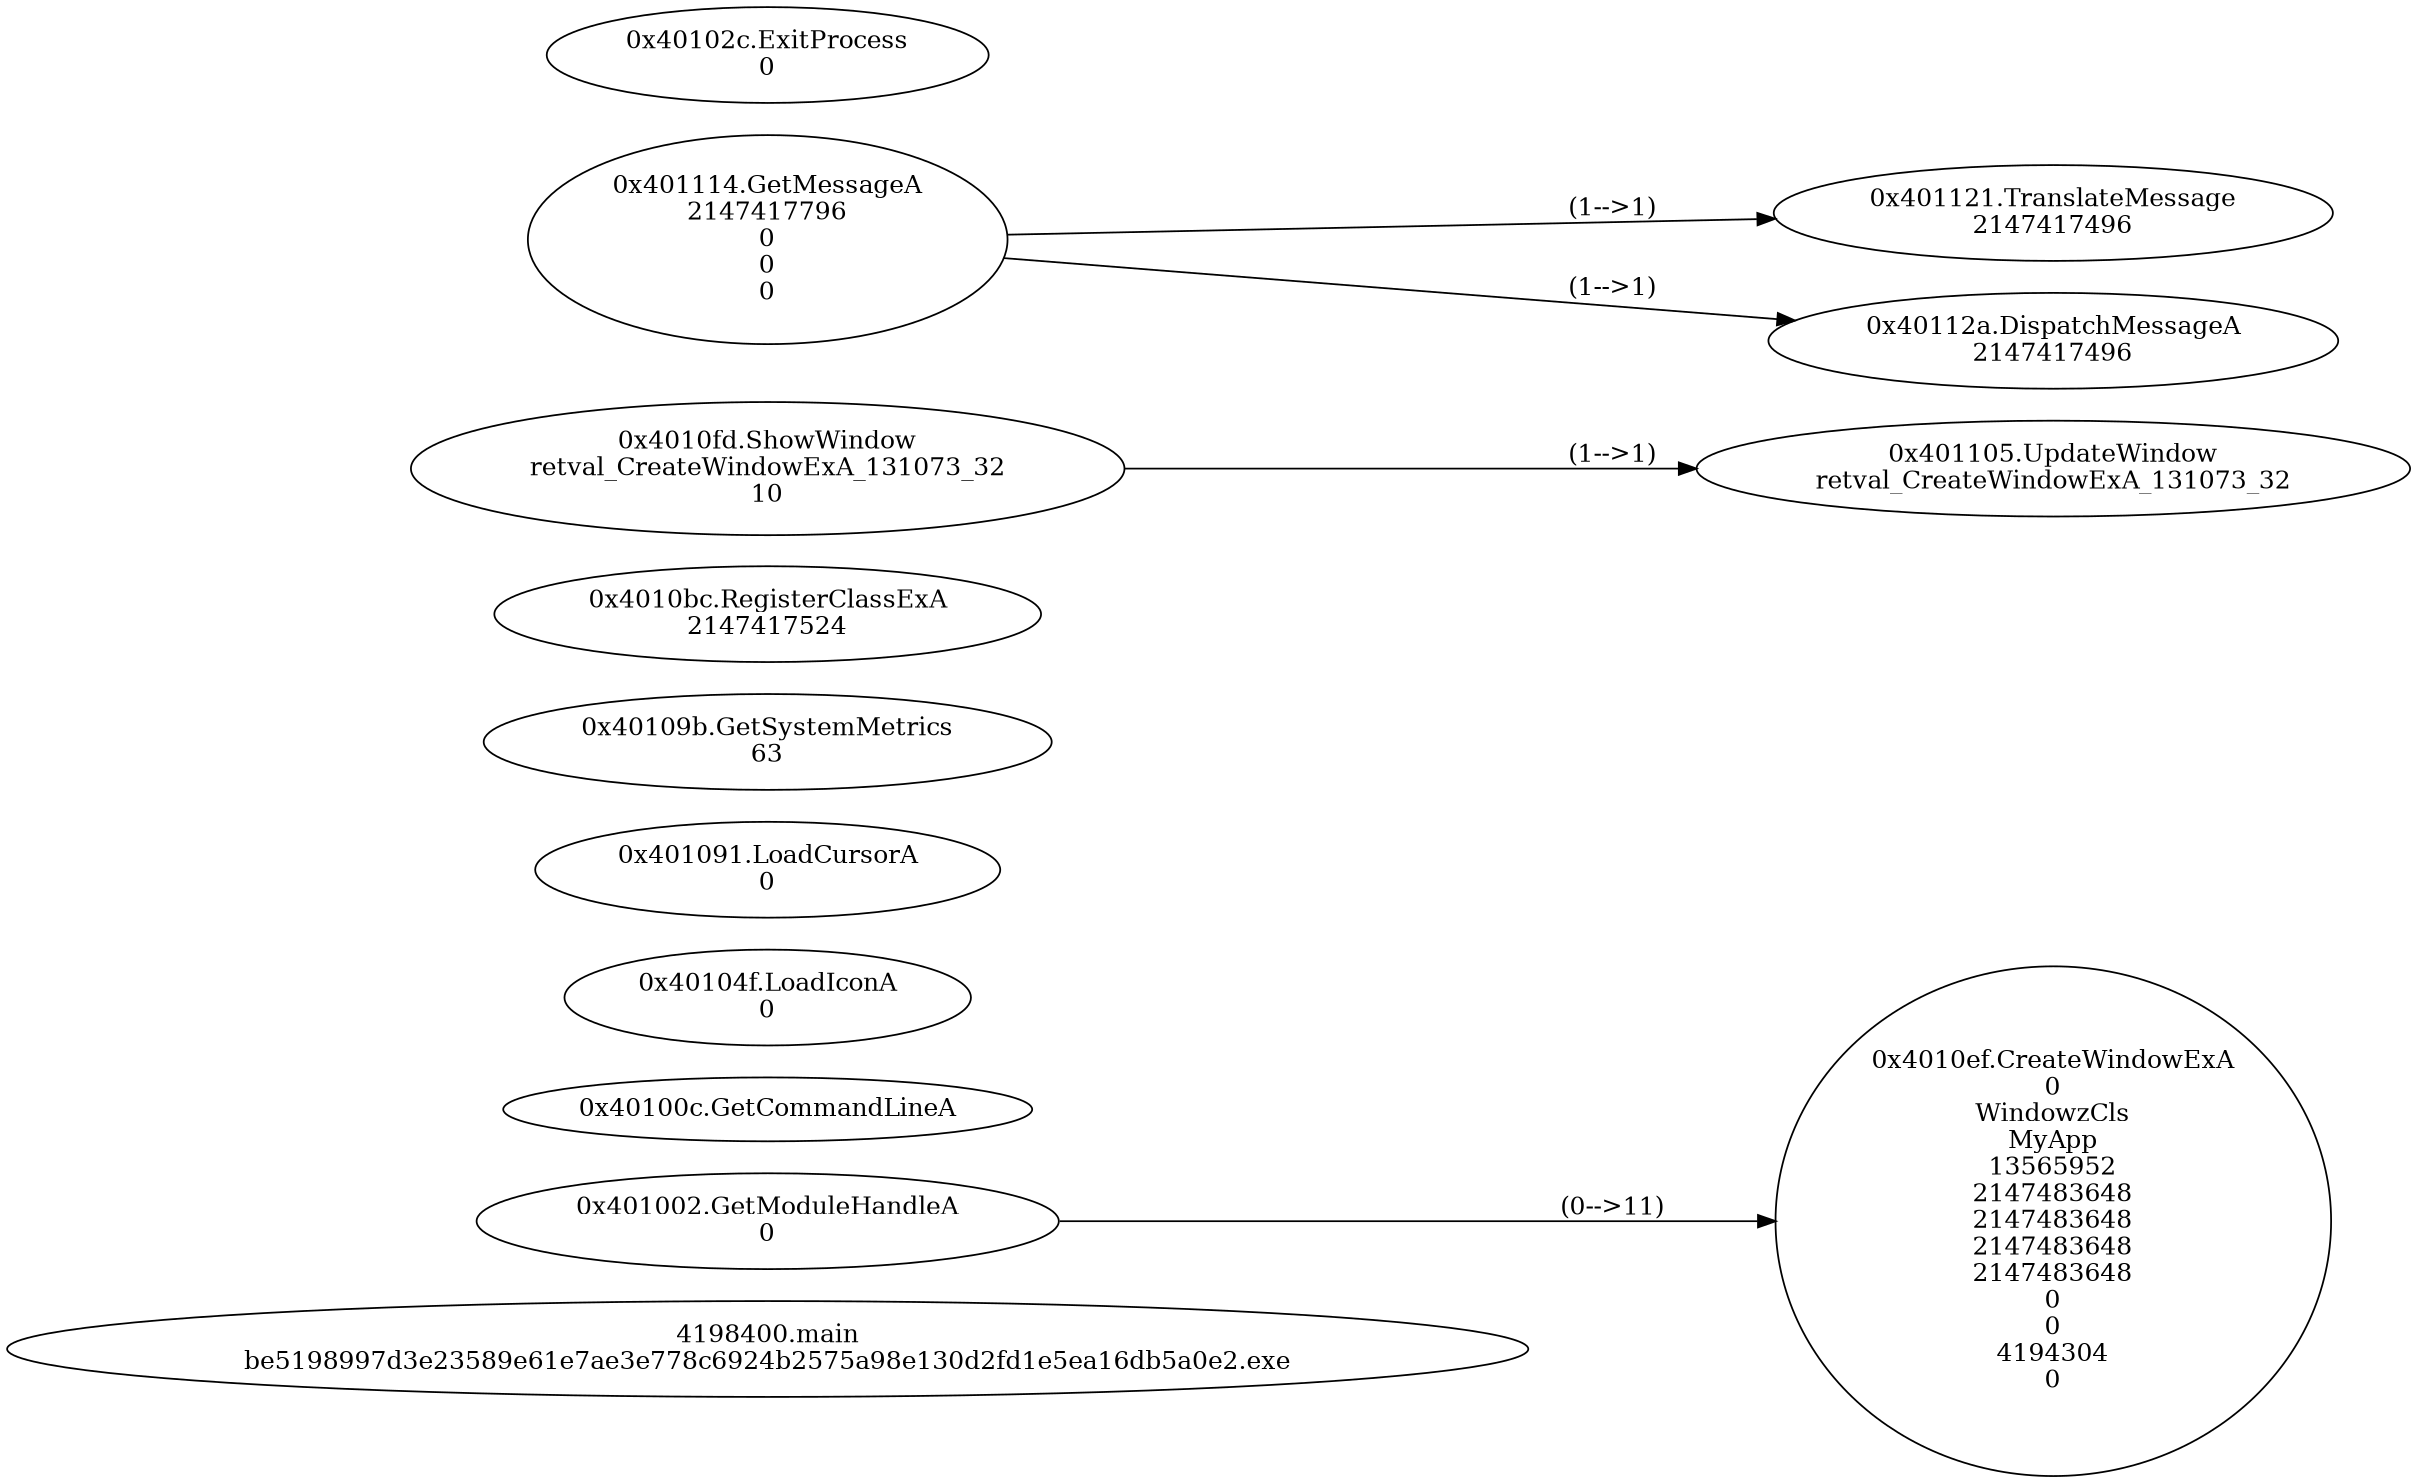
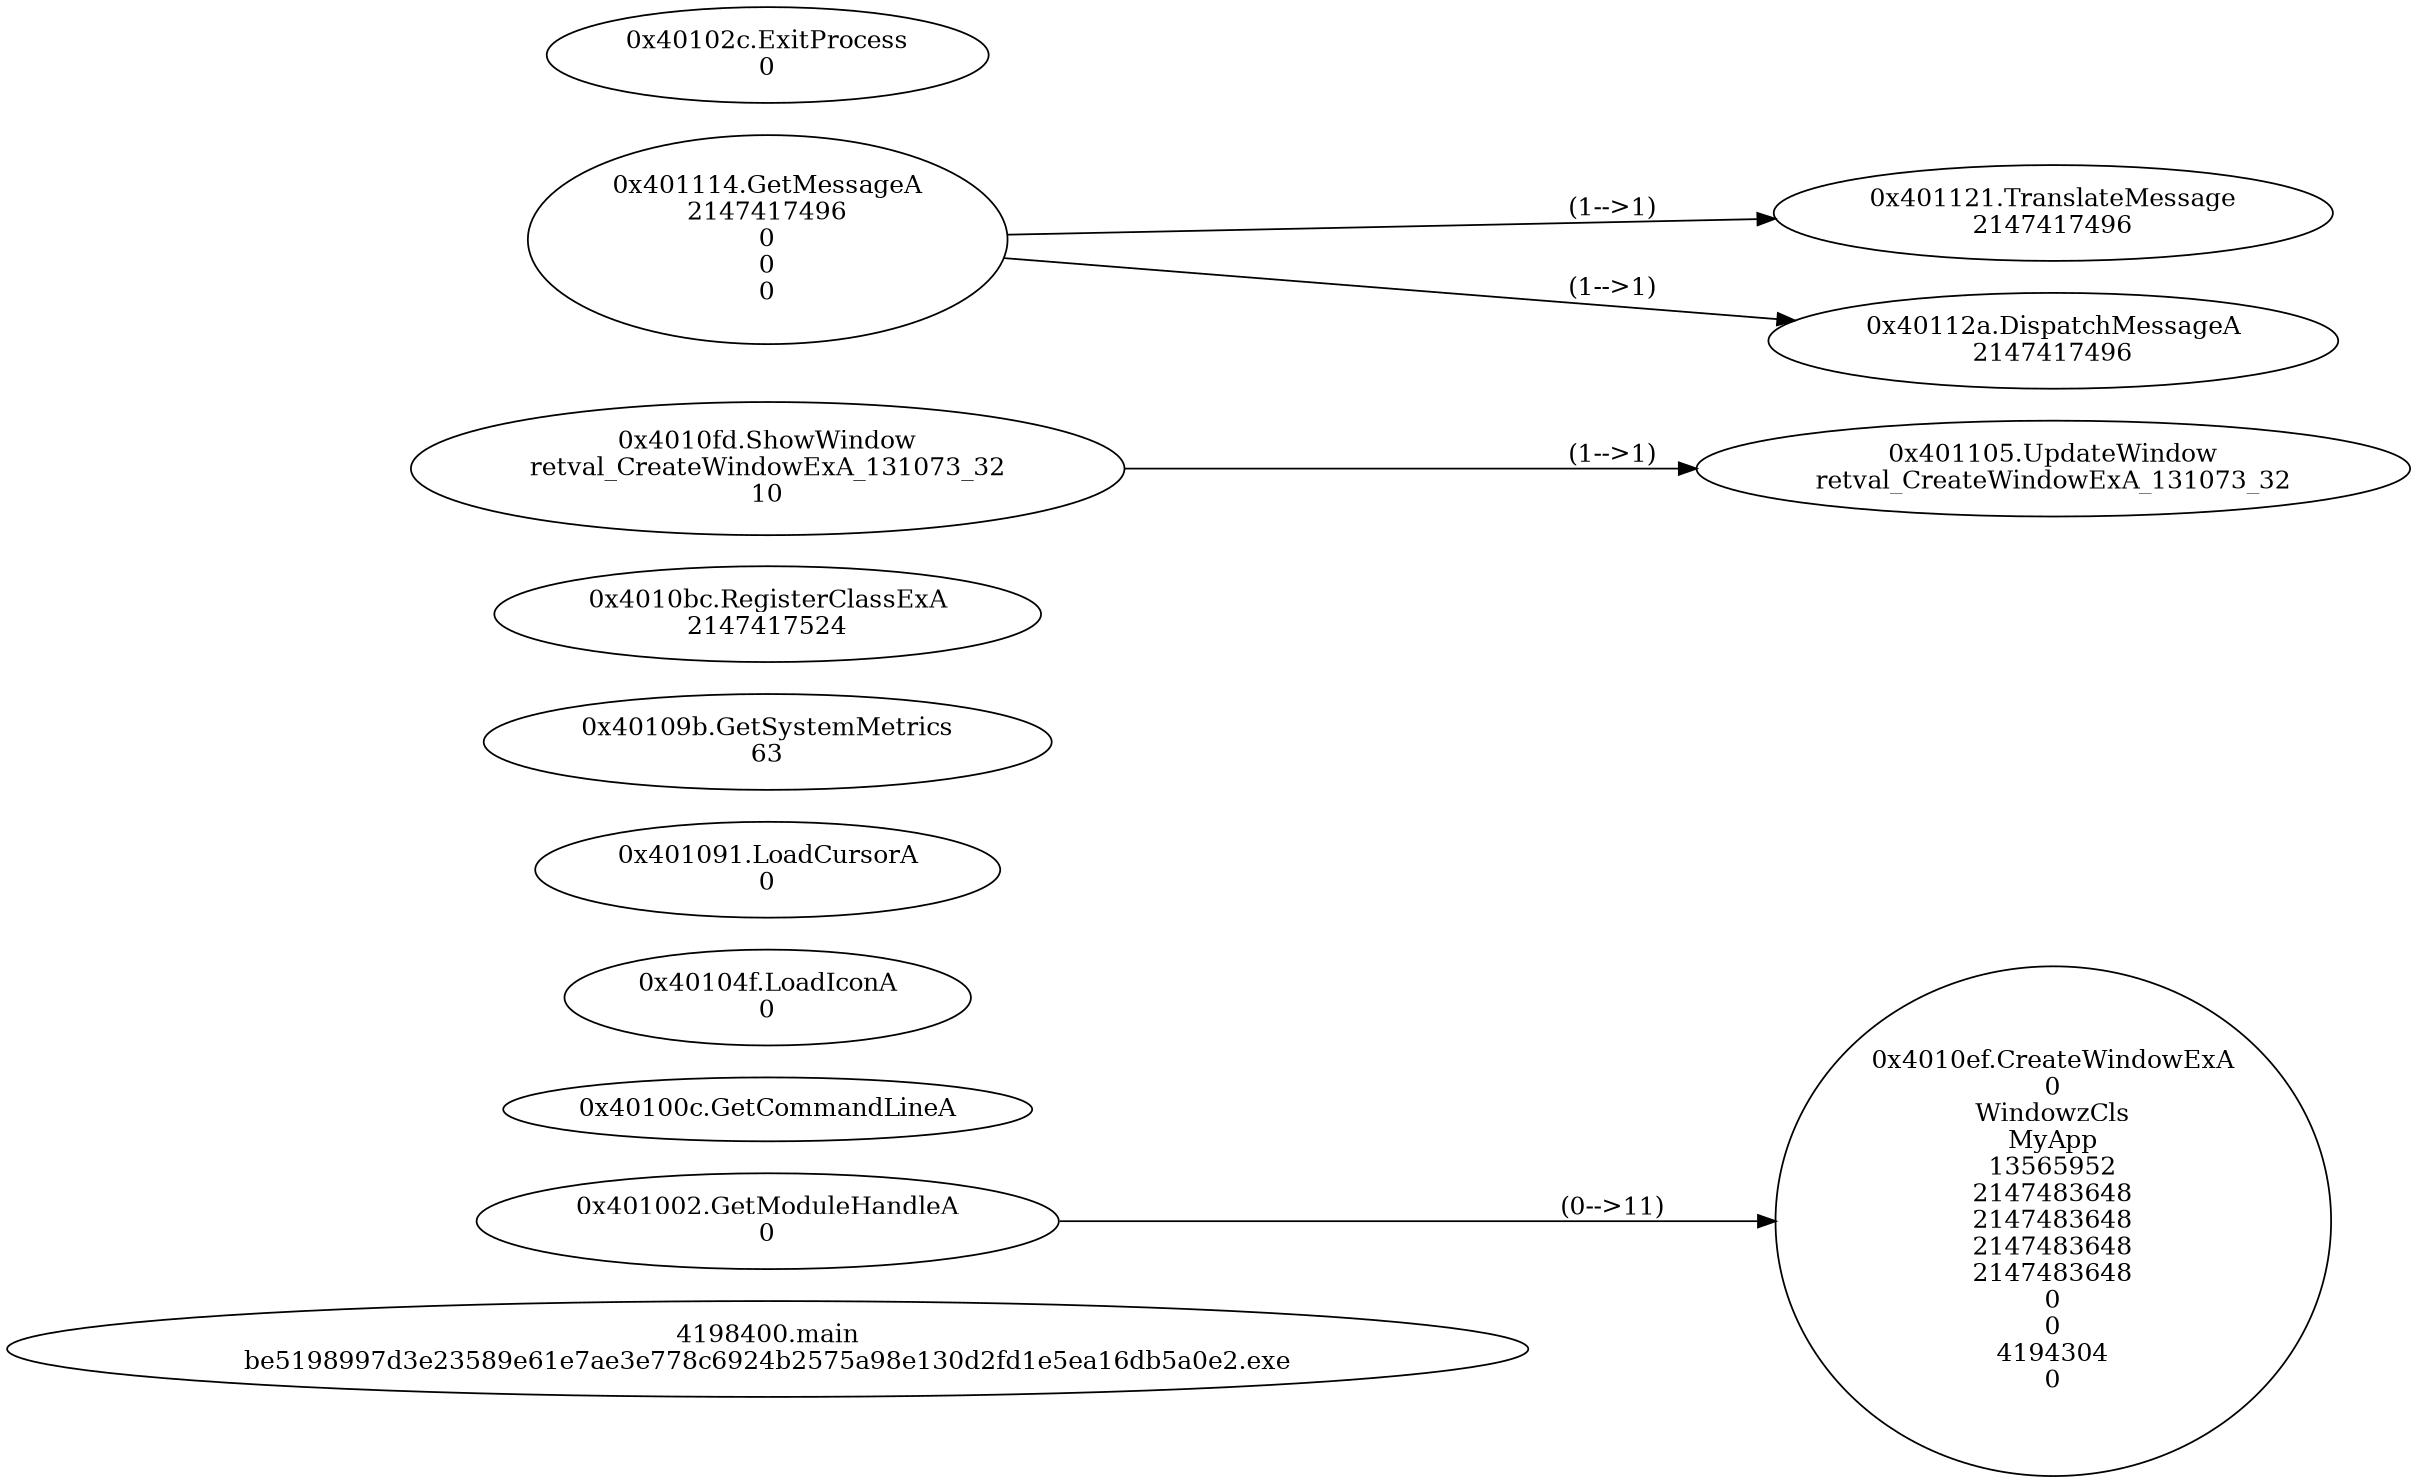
node "0x401114.GetMessageA 2147417796 0 0 0": label "0x401114.GetMessageA 2147417796 0 0 0" -> "0x401114.GetMessageA 2147417496 0 0 0"
